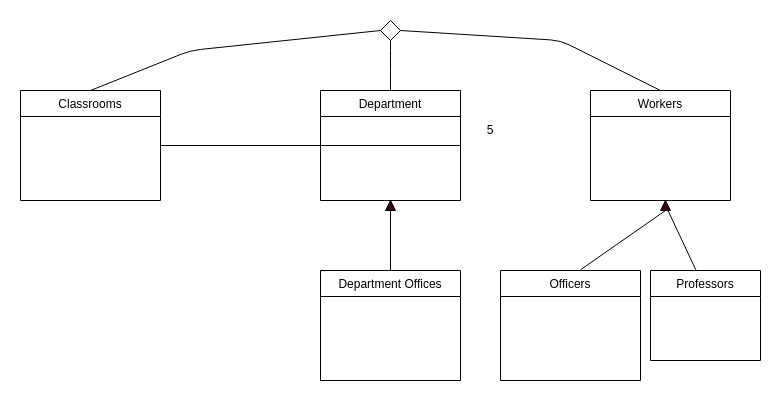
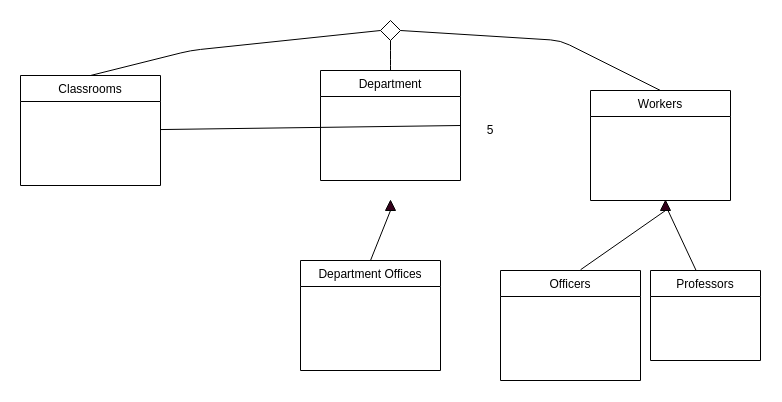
node "Classrooms": moved (91, 146) -> (91, 131)
node "Department": moved (391, 146) -> (391, 126)
node "Department Offices": moved (391, 326) -> (371, 316)
